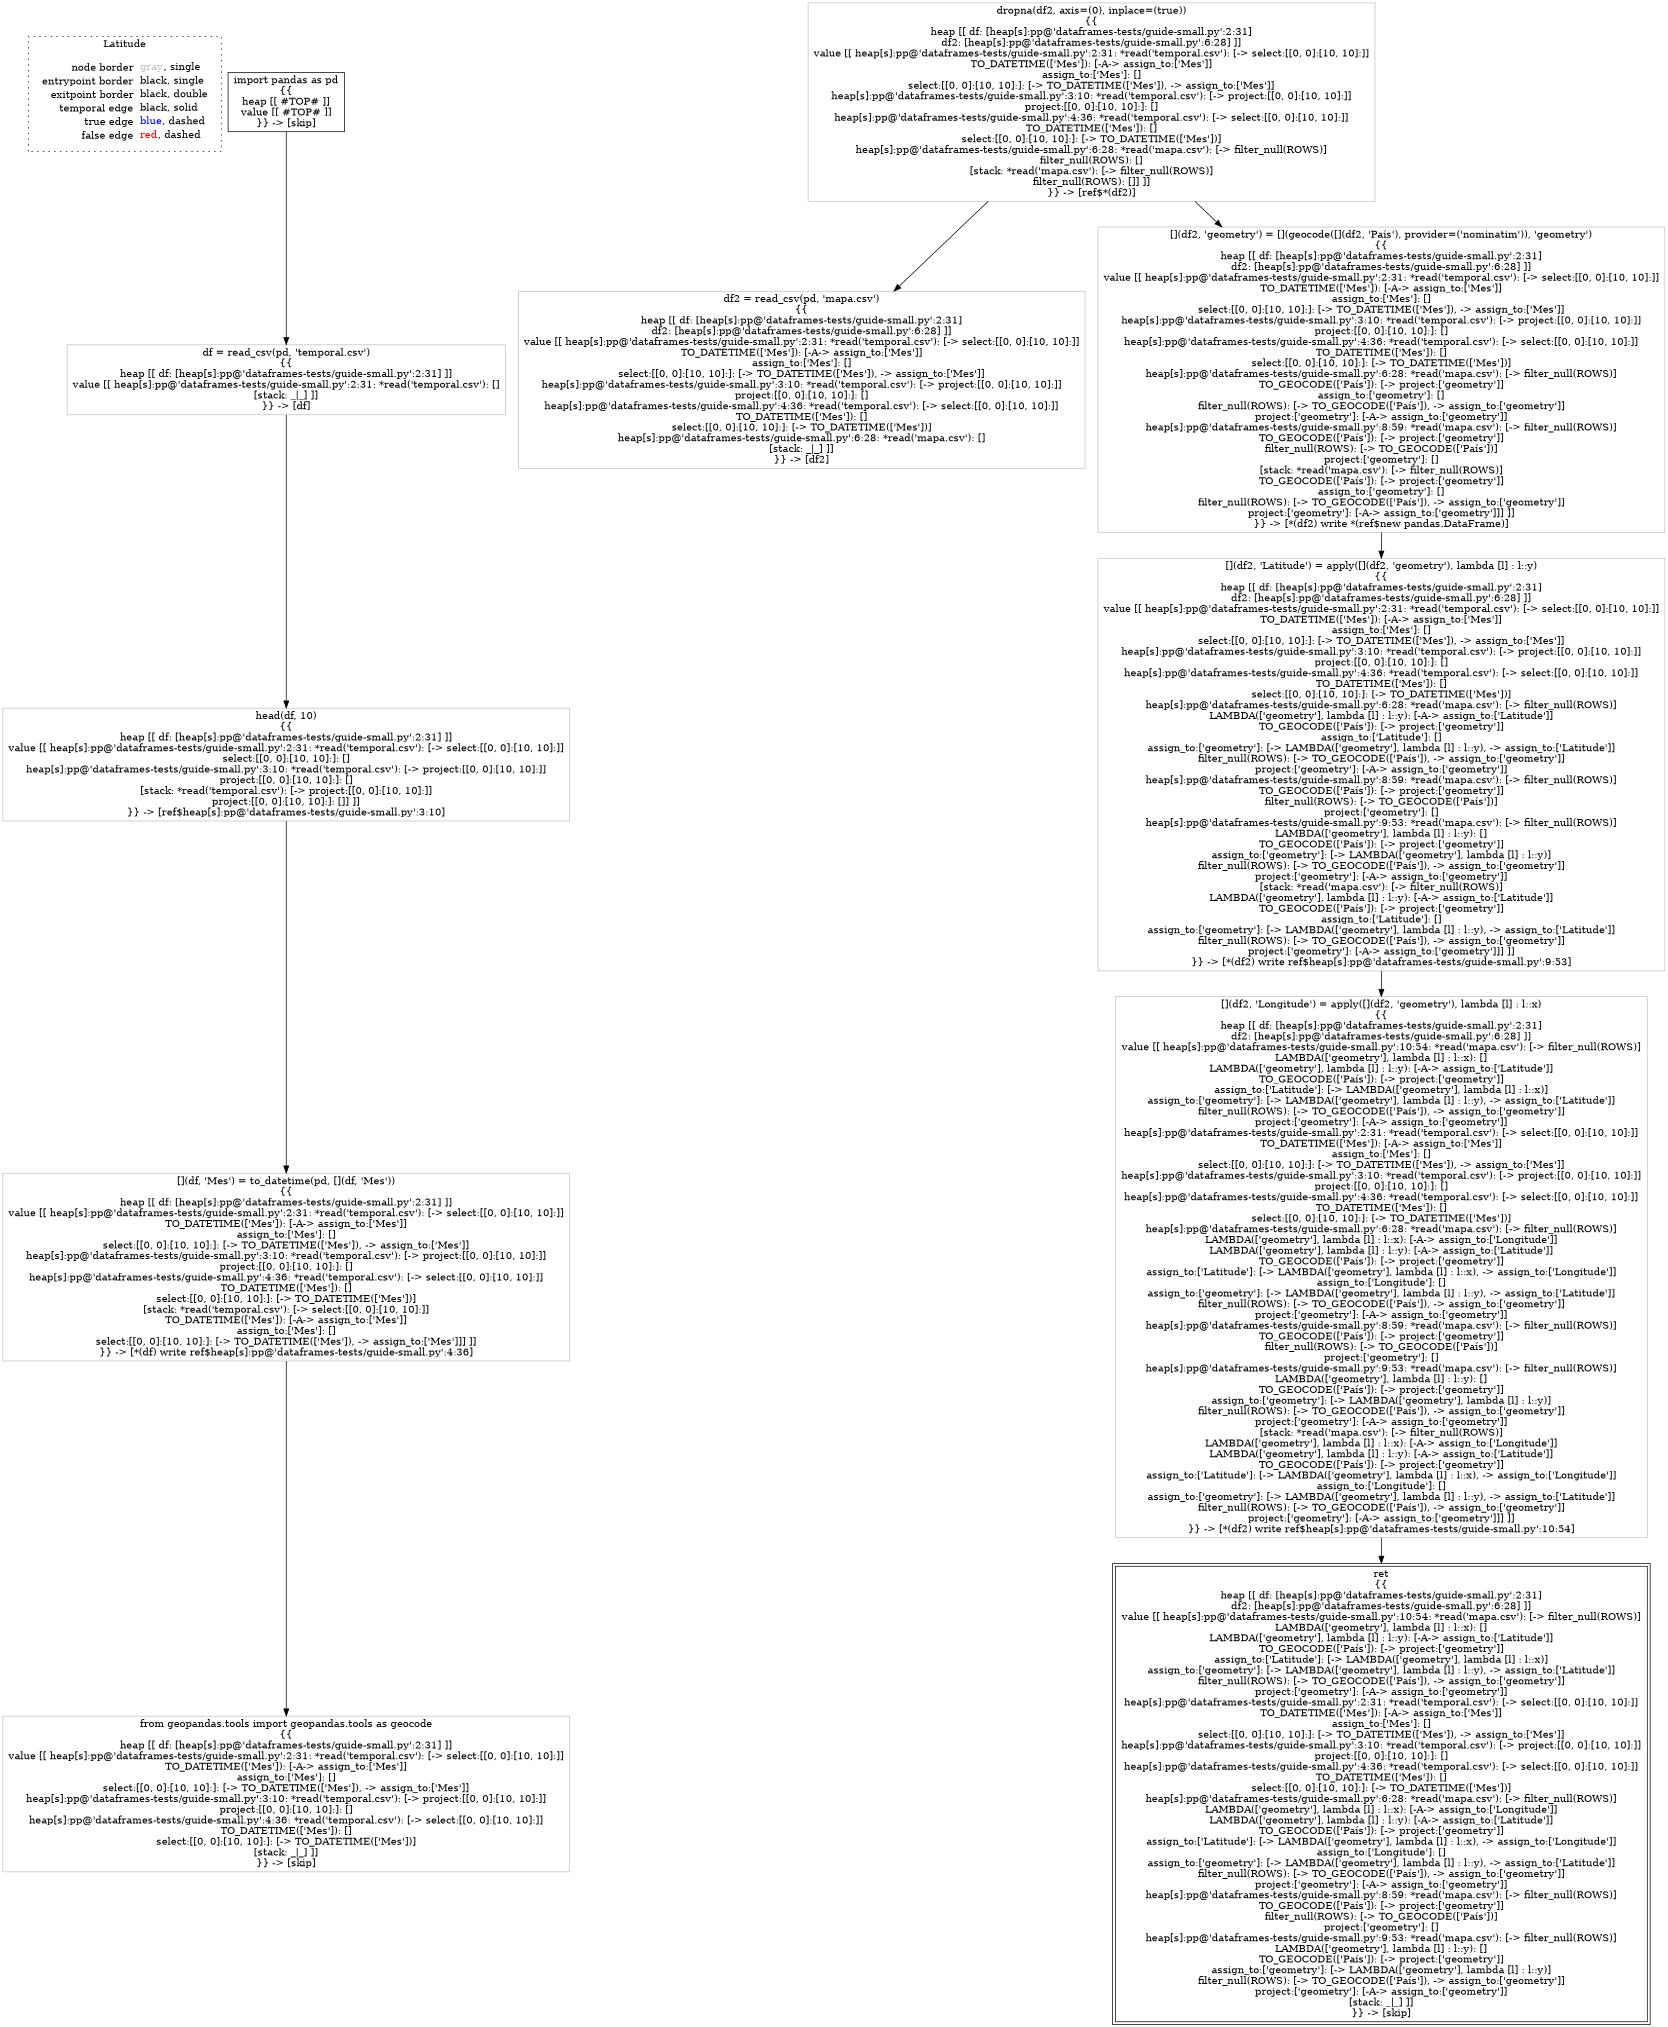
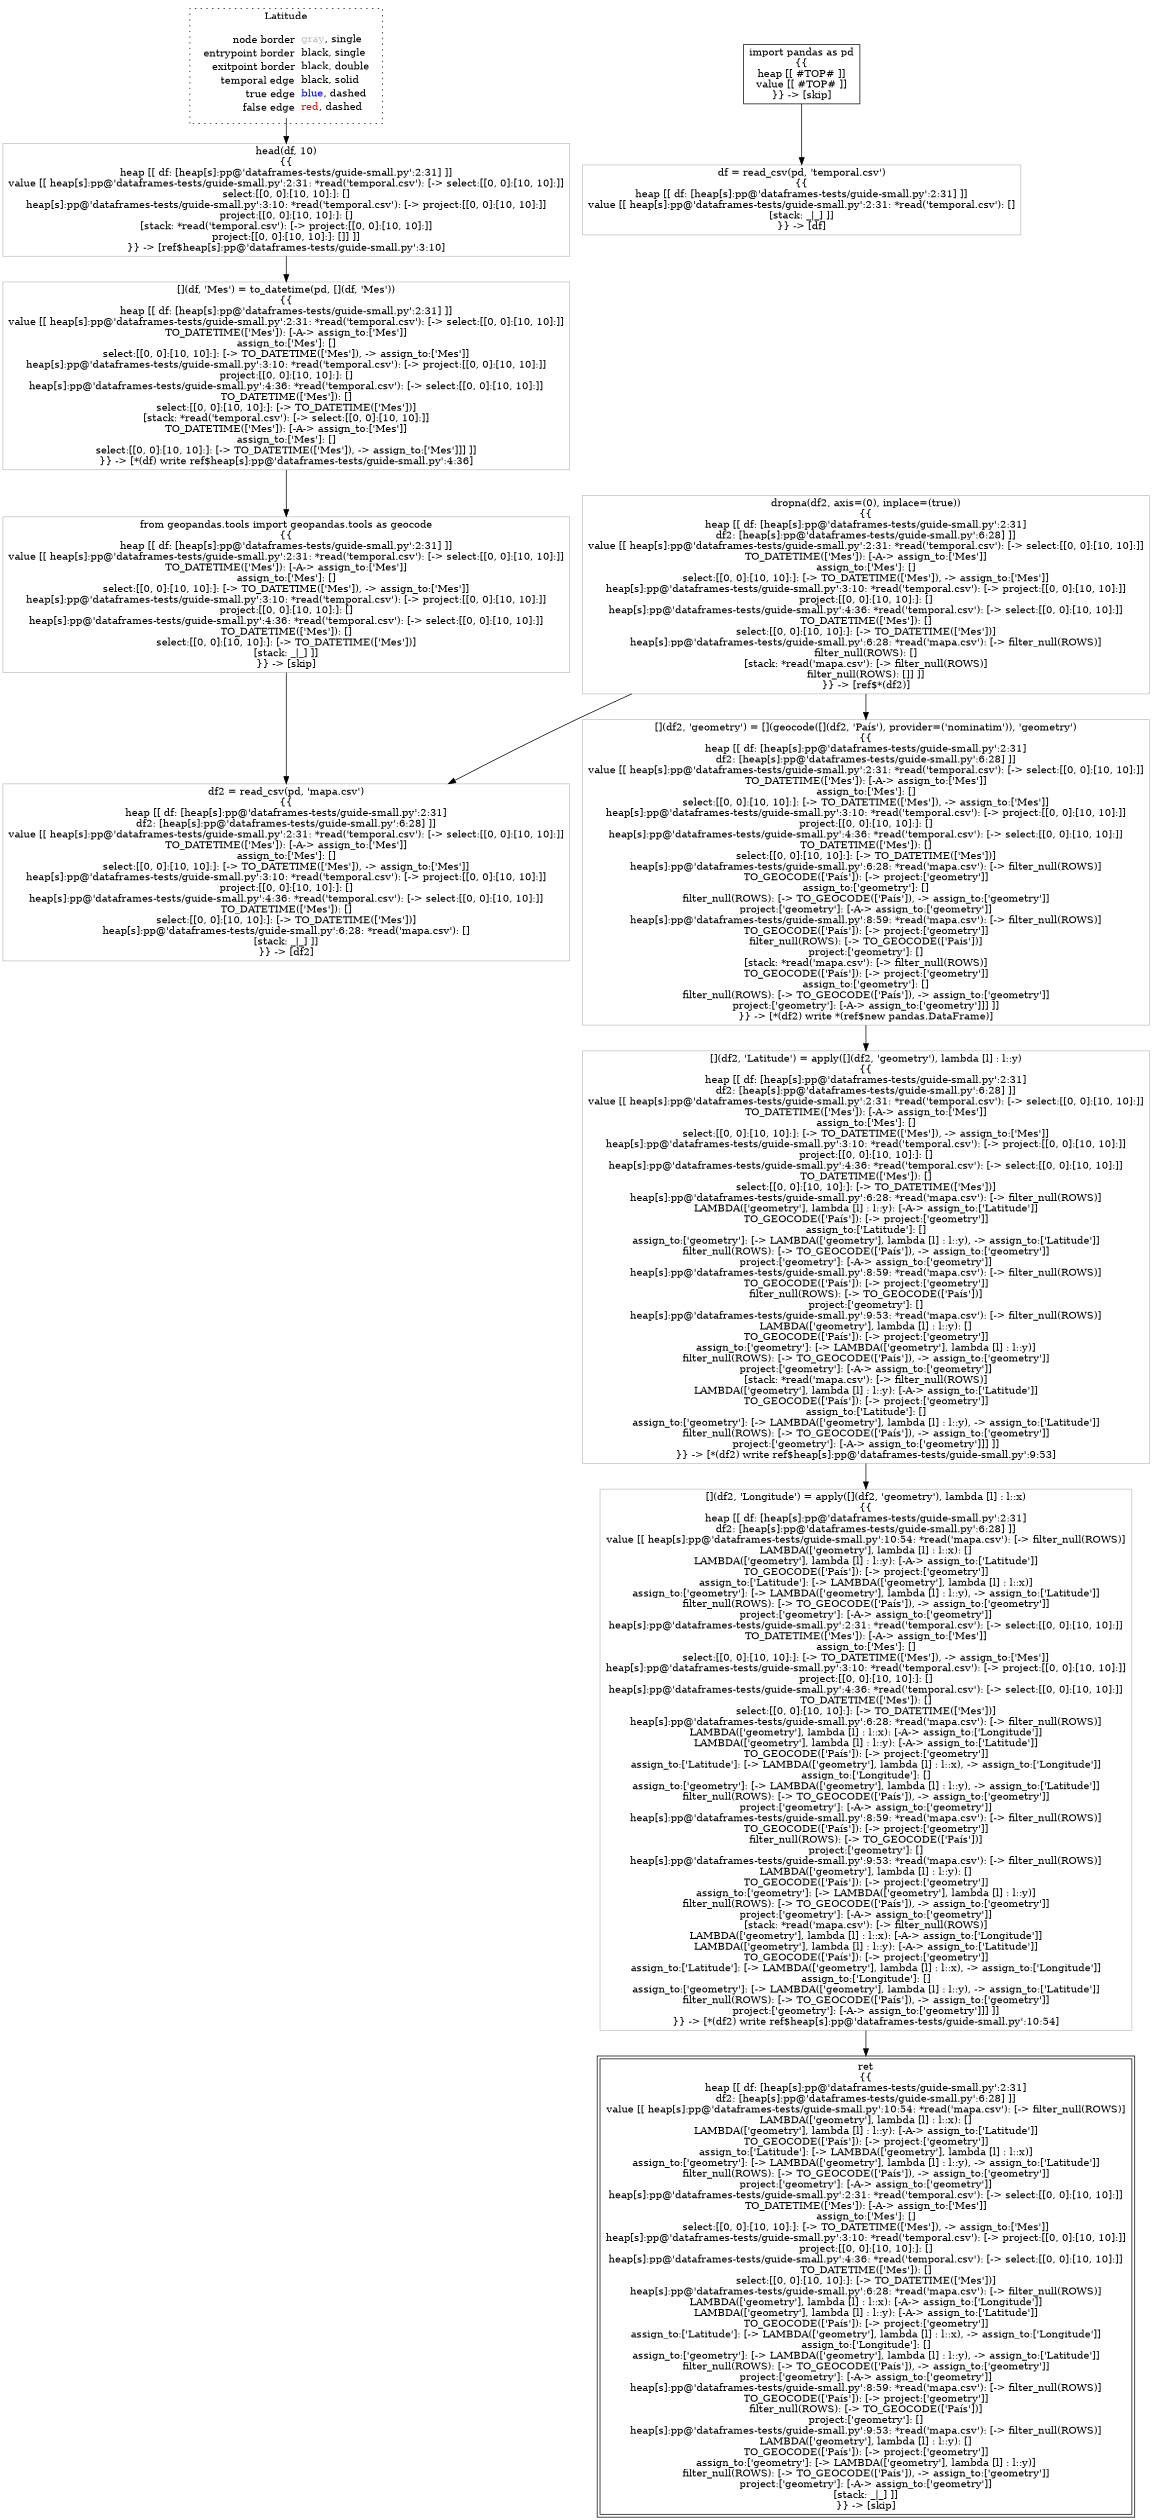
edge "df = read_csv(pd, 'temporal.csv')" -> "head(df, 10)": now "node border" -> "head(df, 10)"
edge "from geopandas.tools import geopandas.tools as geocode" -> "df2 = read_csv(pd, 'mapa.csv')": added
